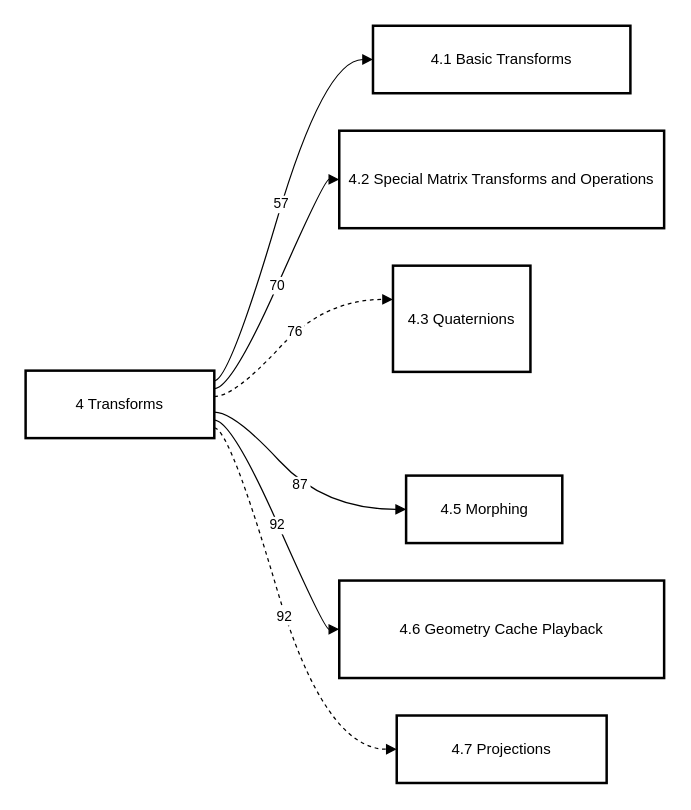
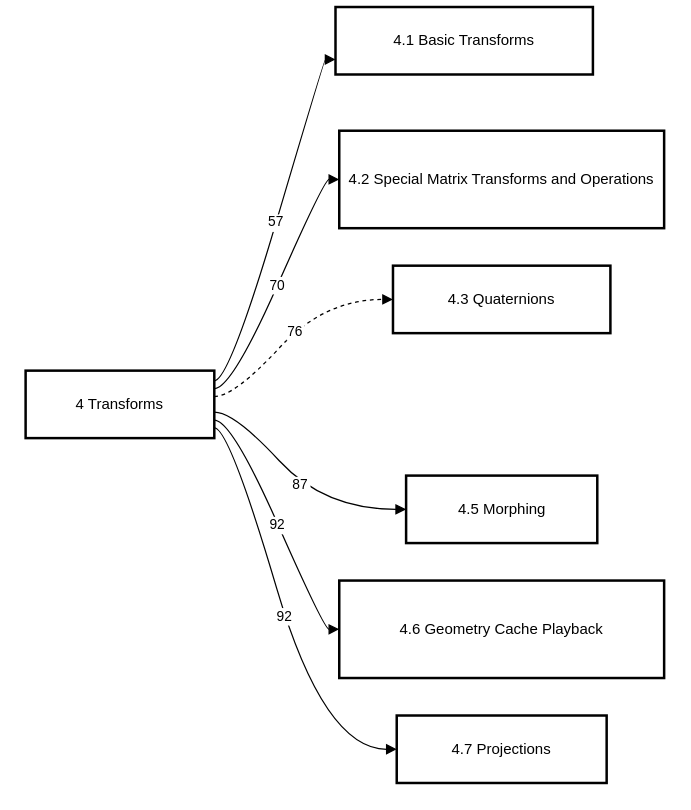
node "4.1 Basic Transforms": moved (502, 59) -> (464, 41)
node "4.3 Quaternions": size 138x106 -> 218x68
node "4.5 Morphing": size 156x68 -> 191x68
edge "4 Transforms" -> "4.7 Projections": style dashed -> solid
